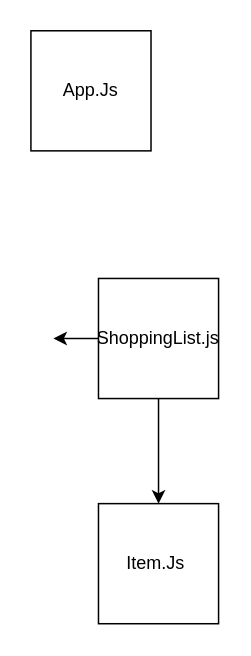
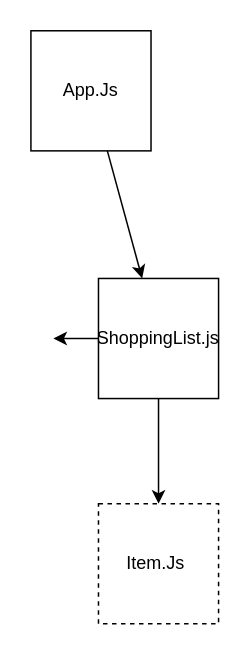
edge "App.Js" -> "ShoppingList.js": added
node "Item.Js": style solid -> dashed
